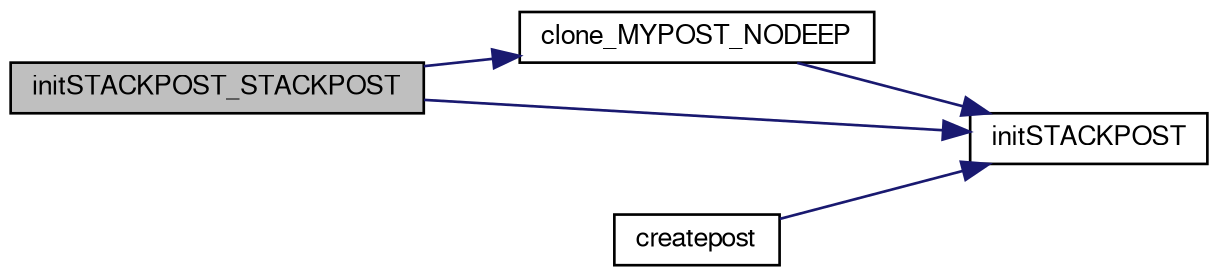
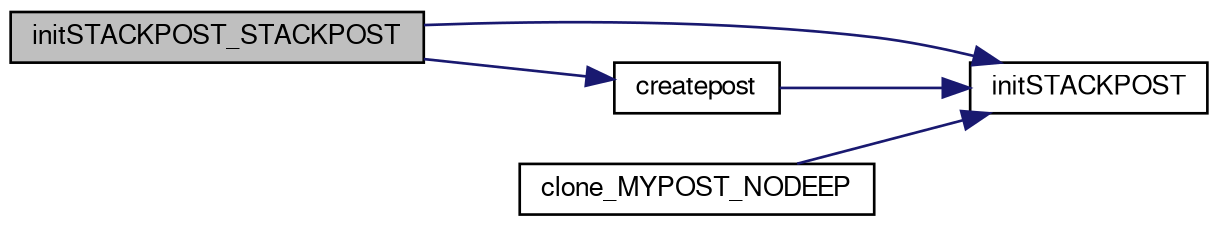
edge "initSTACKPOST_STACKPOST" -> "clone_MYPOST_NODEEP": now "initSTACKPOST_STACKPOST" -> "createpost"
